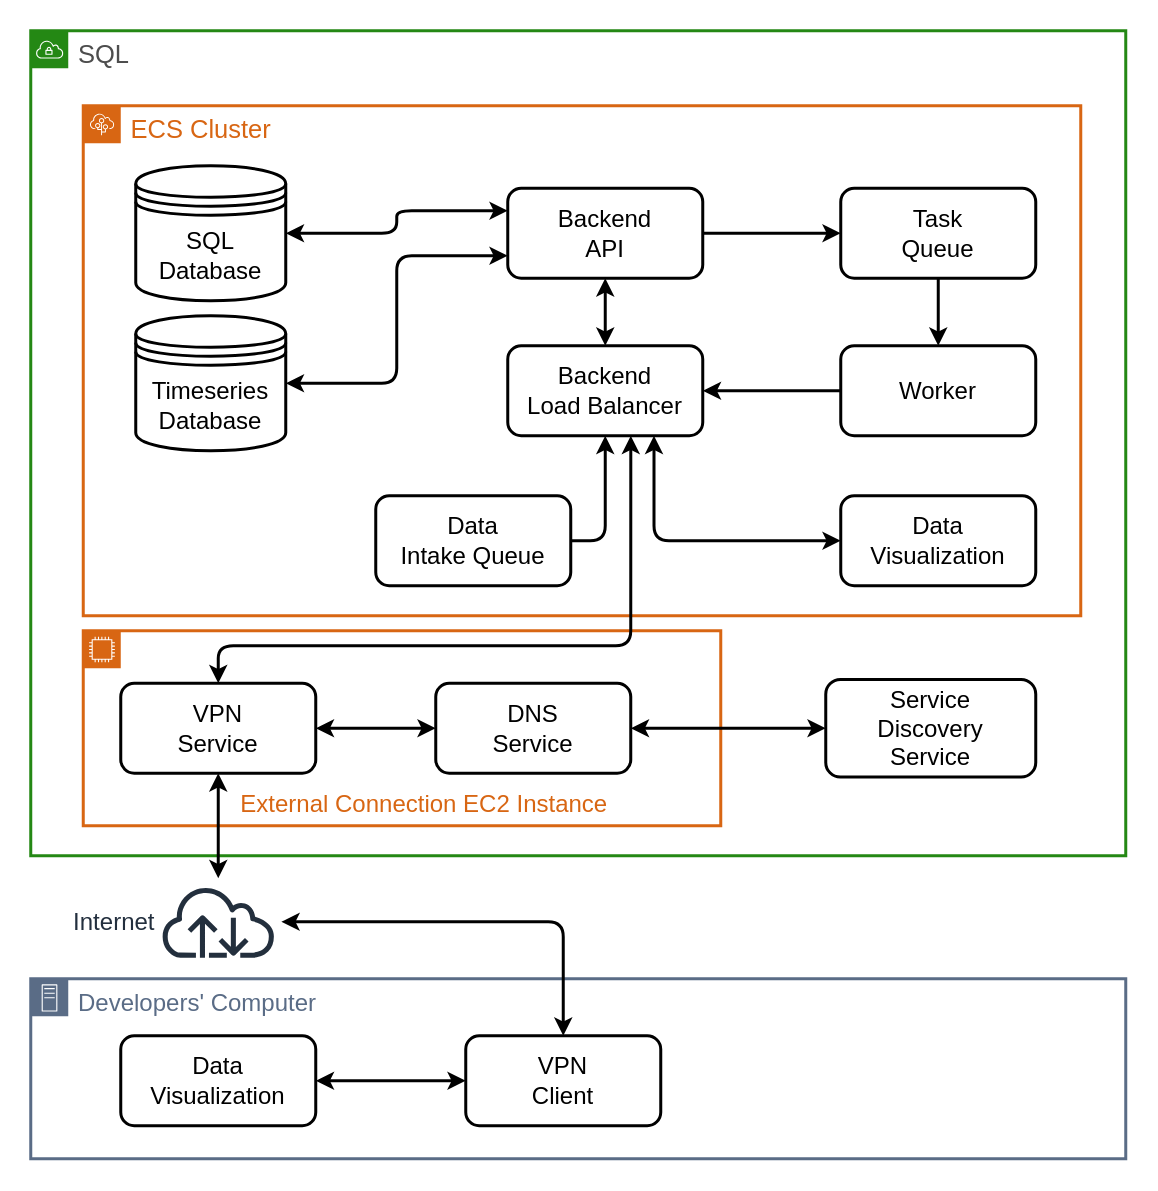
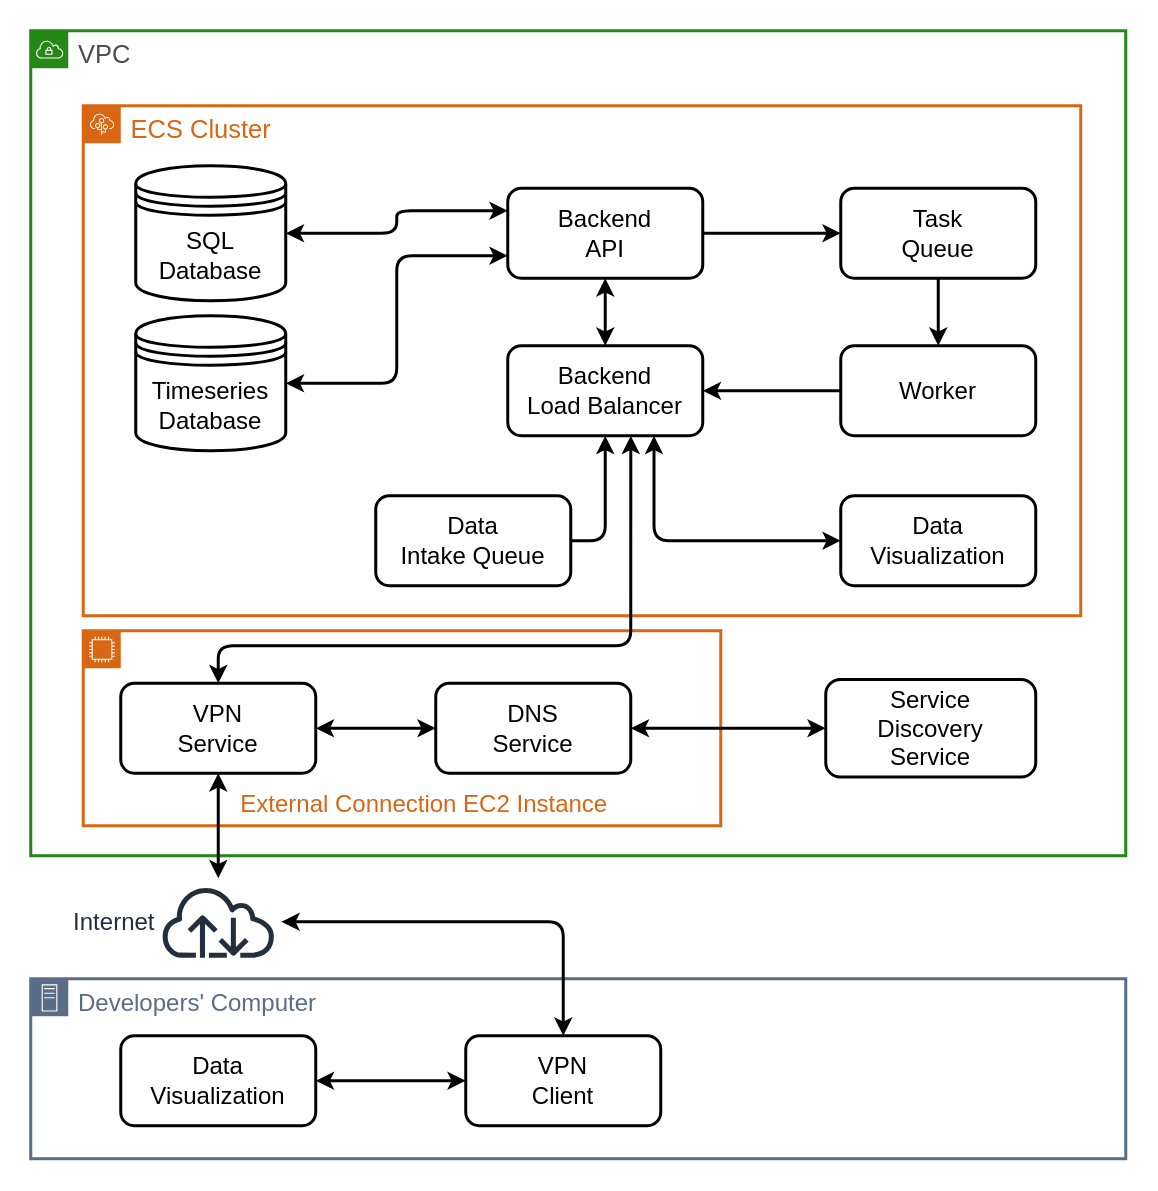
node "SQL": label "SQL" -> "VPC"
